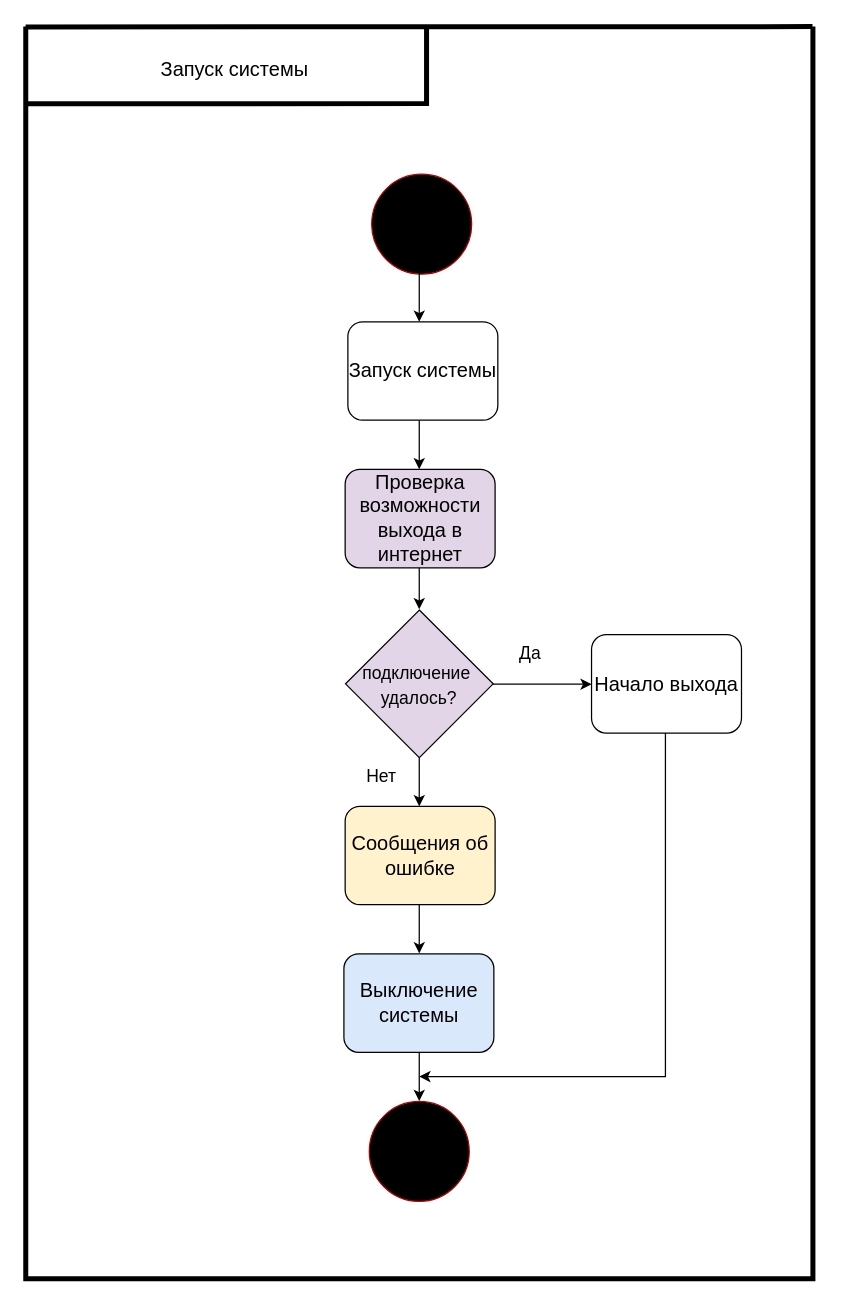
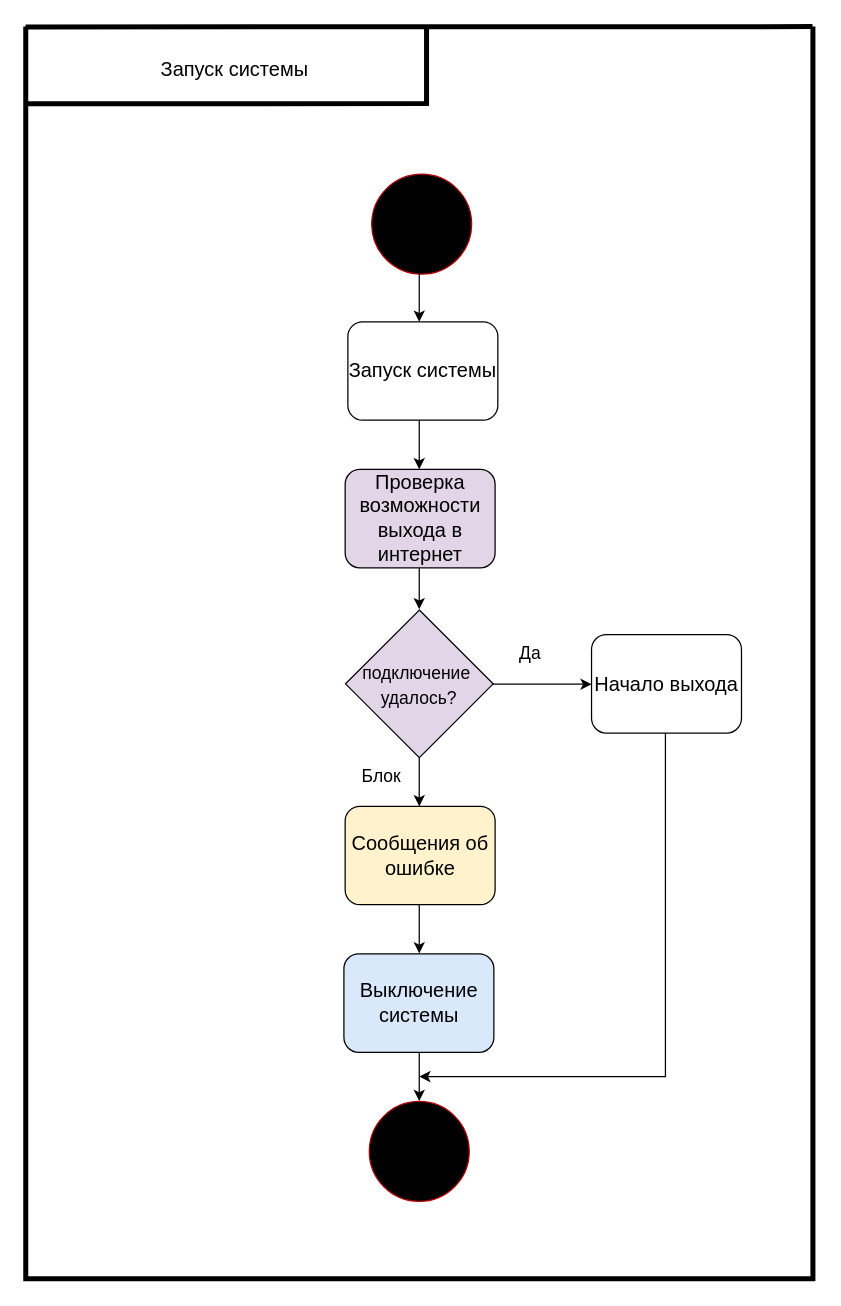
node "Нет": label "Нет" -> "Блок"
